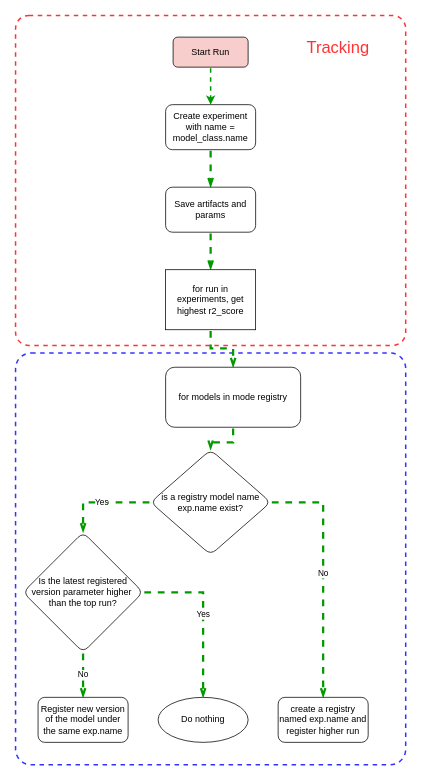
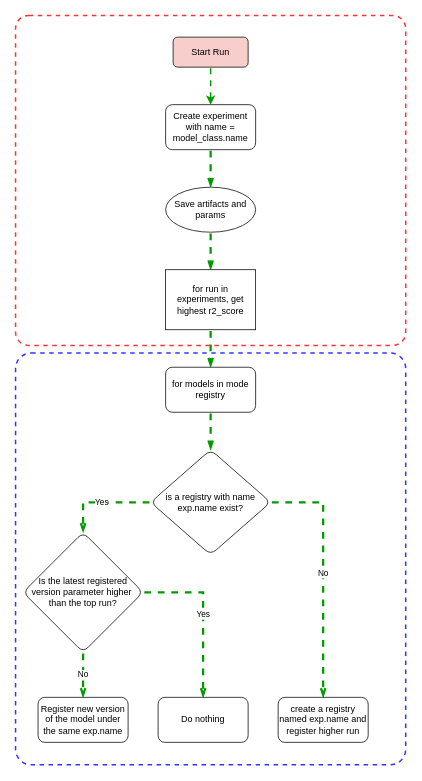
node "Tracking": removed
edge "Start Run" -> "Create experiment with name = model_class.name": style dashed -> solid
node "Save artifacts and params": shape rounded rectangle -> ellipse
node "for models in mode registry": size 135x60 -> 90x45
node "is a registry model name exp.name exist?": label "is a registry model name exp.name exist?" -> "is a registry with name exp.name exist?"
node "Do nothing": shape ellipse -> rounded rectangle
